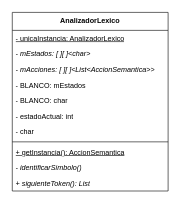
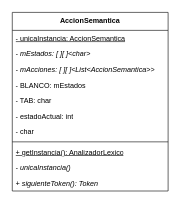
node "AnalizadorLexico": label "AnalizadorLexico" -> "AccionSemantica"
node "- unicaInstancia: AnalizadorLexico": label "- unicaInstancia: AnalizadorLexico" -> "- unicaInstancia: AccionSemantica"
node "- BLANCO: char": label "- BLANCO: char" -> "- TAB: char"
node "+ getInstancia(): AccionSemantica": label "+ getInstancia(): AccionSemantica" -> "+ getInstancia(): AnalizadorLexico"
node "- identificarSimbolo()": label "- identificarSimbolo()" -> "- unicaInstancia()"
node "+ siguienteToken(): List": label "+ siguienteToken(): List" -> "+ siguienteToken(): Token"
